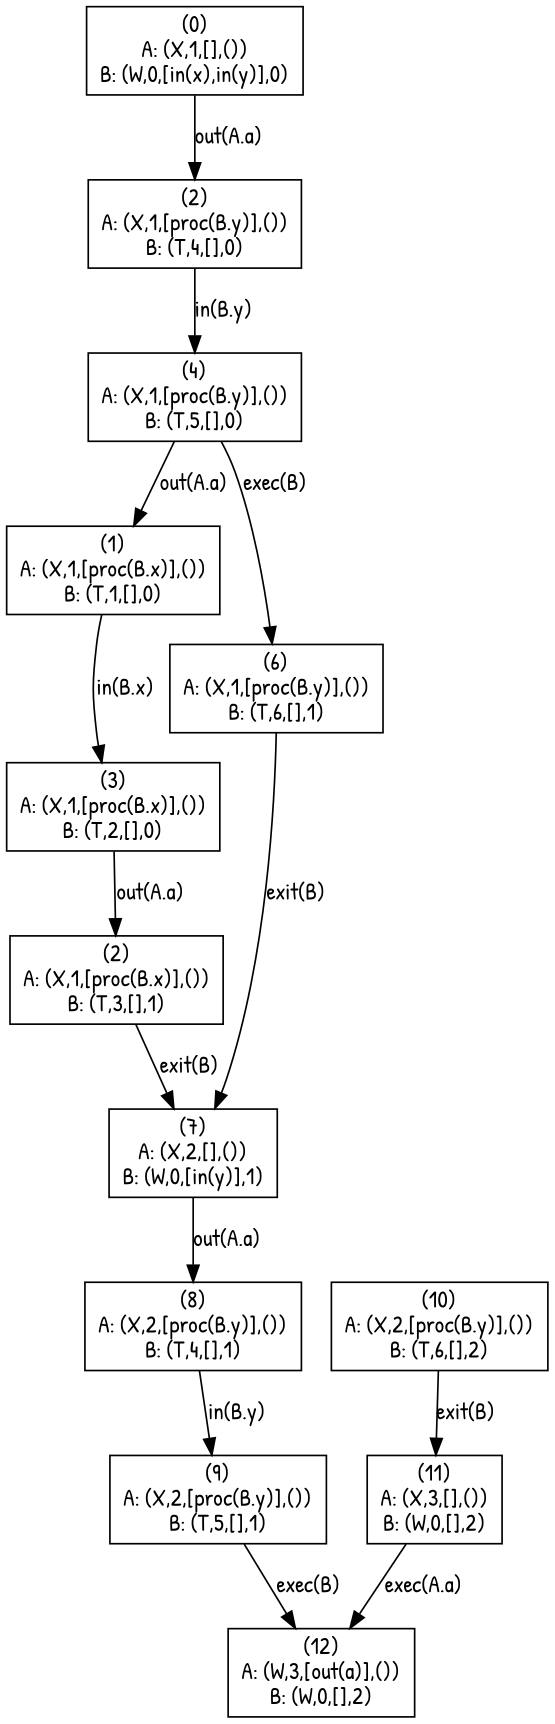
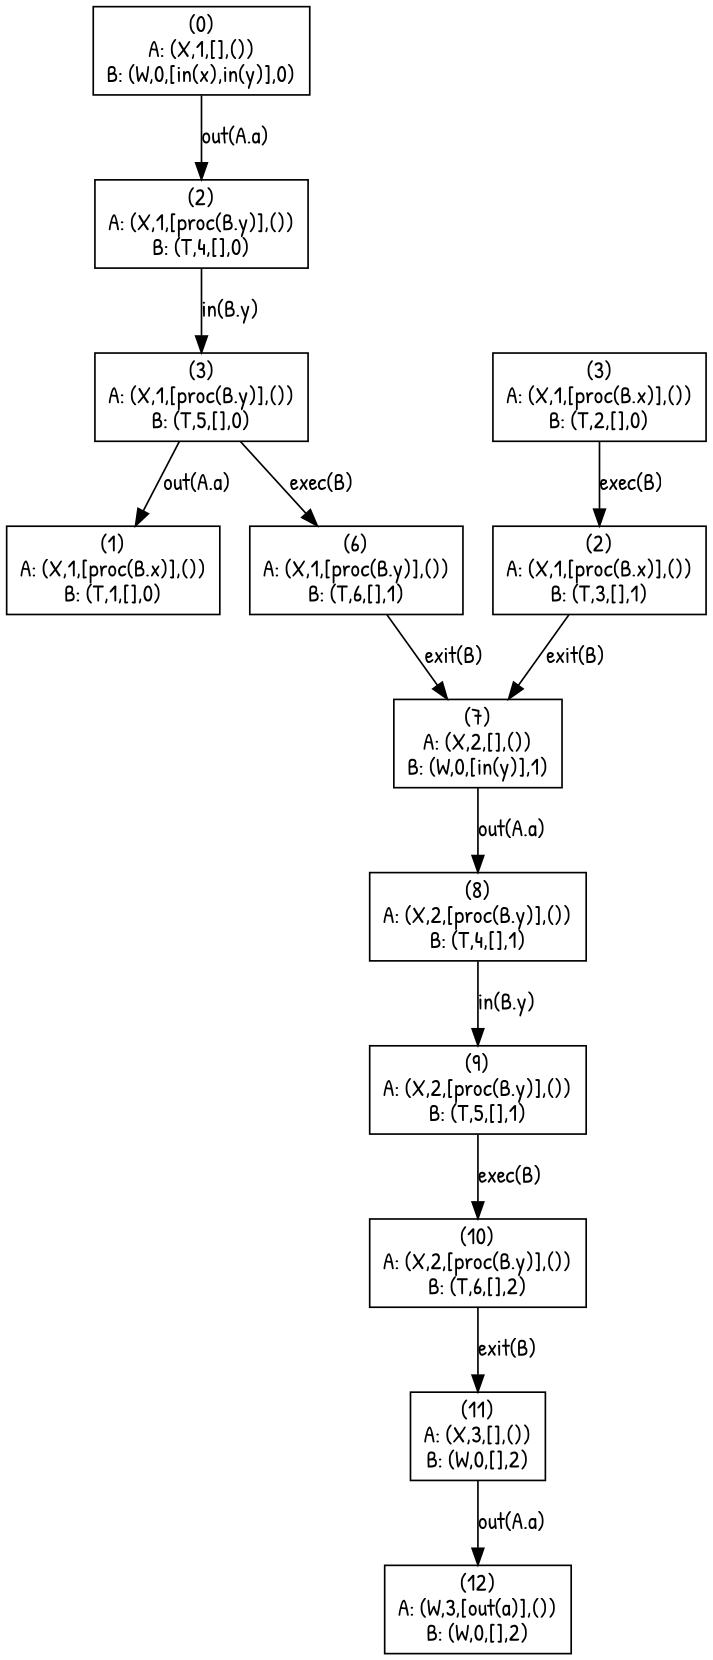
node "(4) A: (X,1,[proc(B.y)],()) B: (T,5,[],0)": label "(4) A: (X,1,[proc(B.y)],()) B: (T,5,[],0)" -> "(3) A: (X,1,[proc(B.y)],()) B: (T,5,[],0)"
edge "(1) A: (X,1,[proc(B.x)],()) B: (T,1,[],0)" -> "(3) A: (X,1,[proc(B.x)],()) B: (T,2,[],0)": removed, label "in(B.x)"
edge "(3) A: (X,1,[proc(B.x)],()) B: (T,2,[],0)" -> "(2) A: (X,1,[proc(B.x)],()) B: (T,3,[],1)": label "out(A.a)" -> "exec(B)"
edge "(9) A: (X,2,[proc(B.y)],()) B: (T,5,[],1)" -> "(12) A: (W,3,[out(a)],()) B: (W,0,[],2)": now "(9) A: (X,2,[proc(B.y)],()) B: (T,5,[],1)" -> "(10) A: (X,2,[proc(B.y)],()) B: (T,6,[],2)"
edge "(11) A: (X,3,[],()) B: (W,0,[],2)" -> "(12) A: (W,3,[out(a)],()) B: (W,0,[],2)": label "exec(A.a)" -> "out(A.a)"
